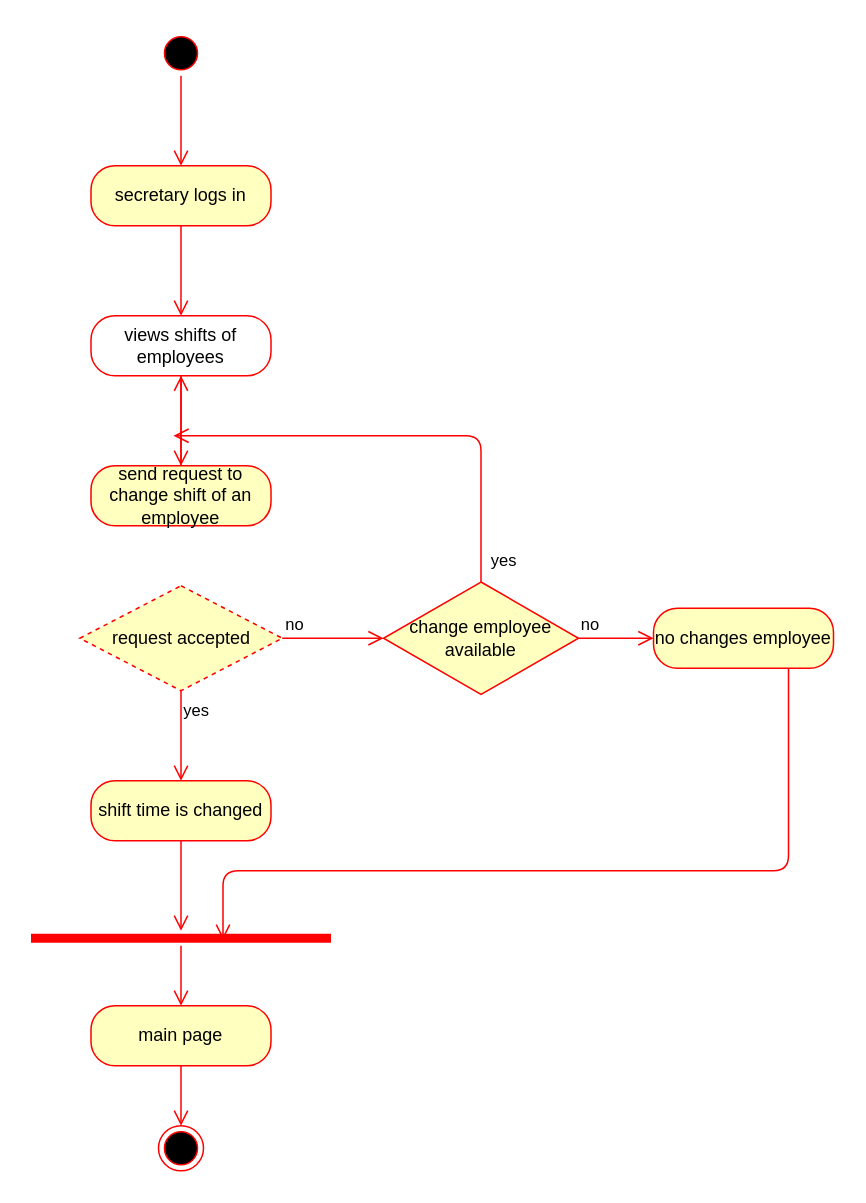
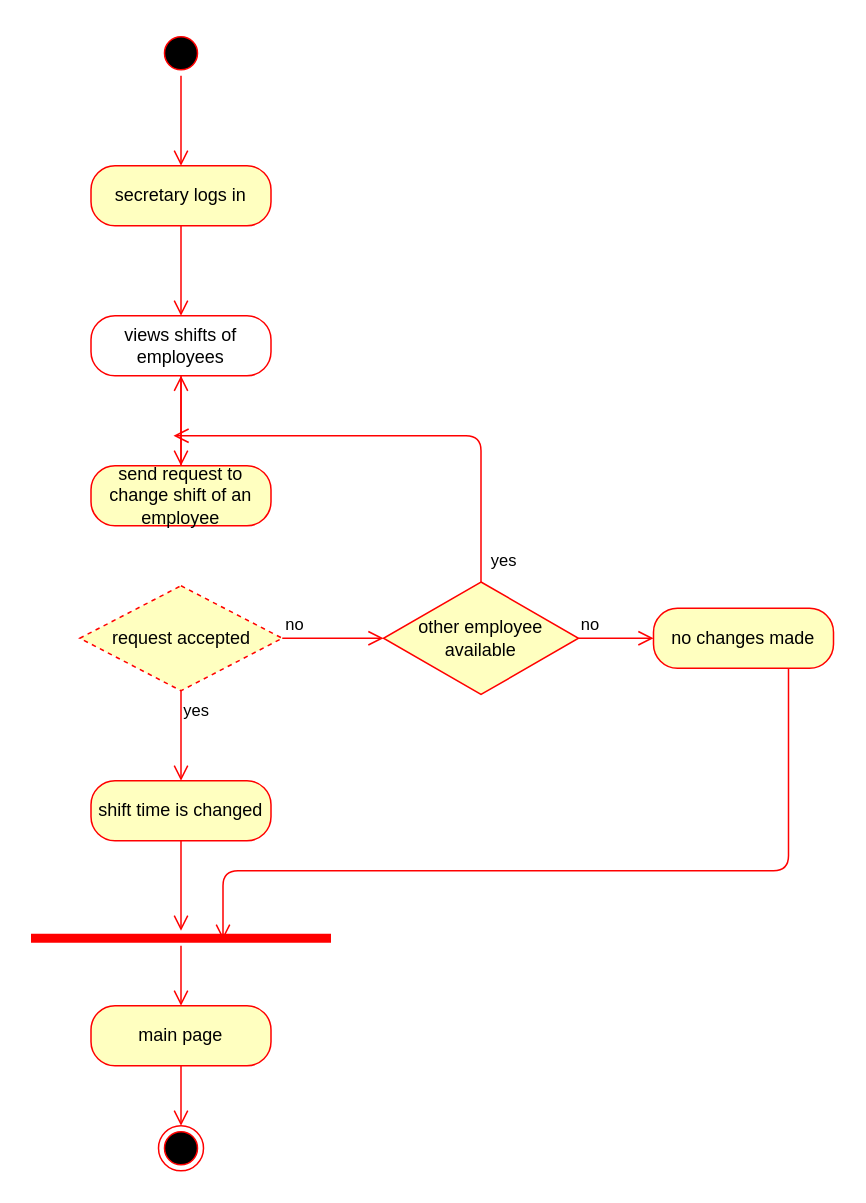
node "change employee available": label "change employee available" -> "other employee available"
node "no changes employee": label "no changes employee" -> "no changes made"
